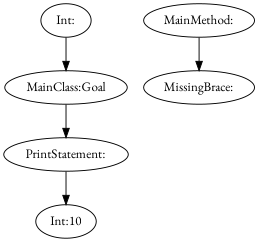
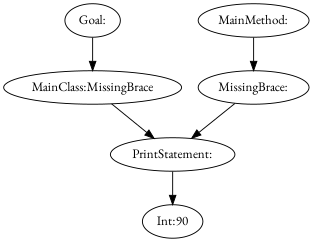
node "Int:": label "Int:" -> "Goal:"
node "MainClass:Goal": label "MainClass:Goal" -> "MainClass:MissingBrace"
edge "MissingBrace:" -> "PrintStatement:": added
node "Int:10": label "Int:10" -> "Int:90"
